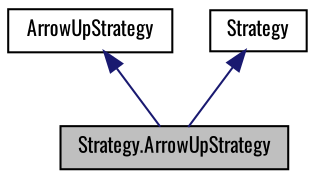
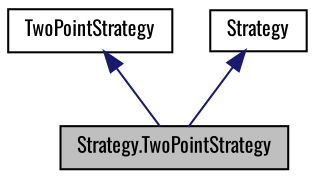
node "ArrowUpStrategy": label "ArrowUpStrategy" -> "TwoPointStrategy"
node "Strategy.ArrowUpStrategy": label "Strategy.ArrowUpStrategy" -> "Strategy.TwoPointStrategy"
